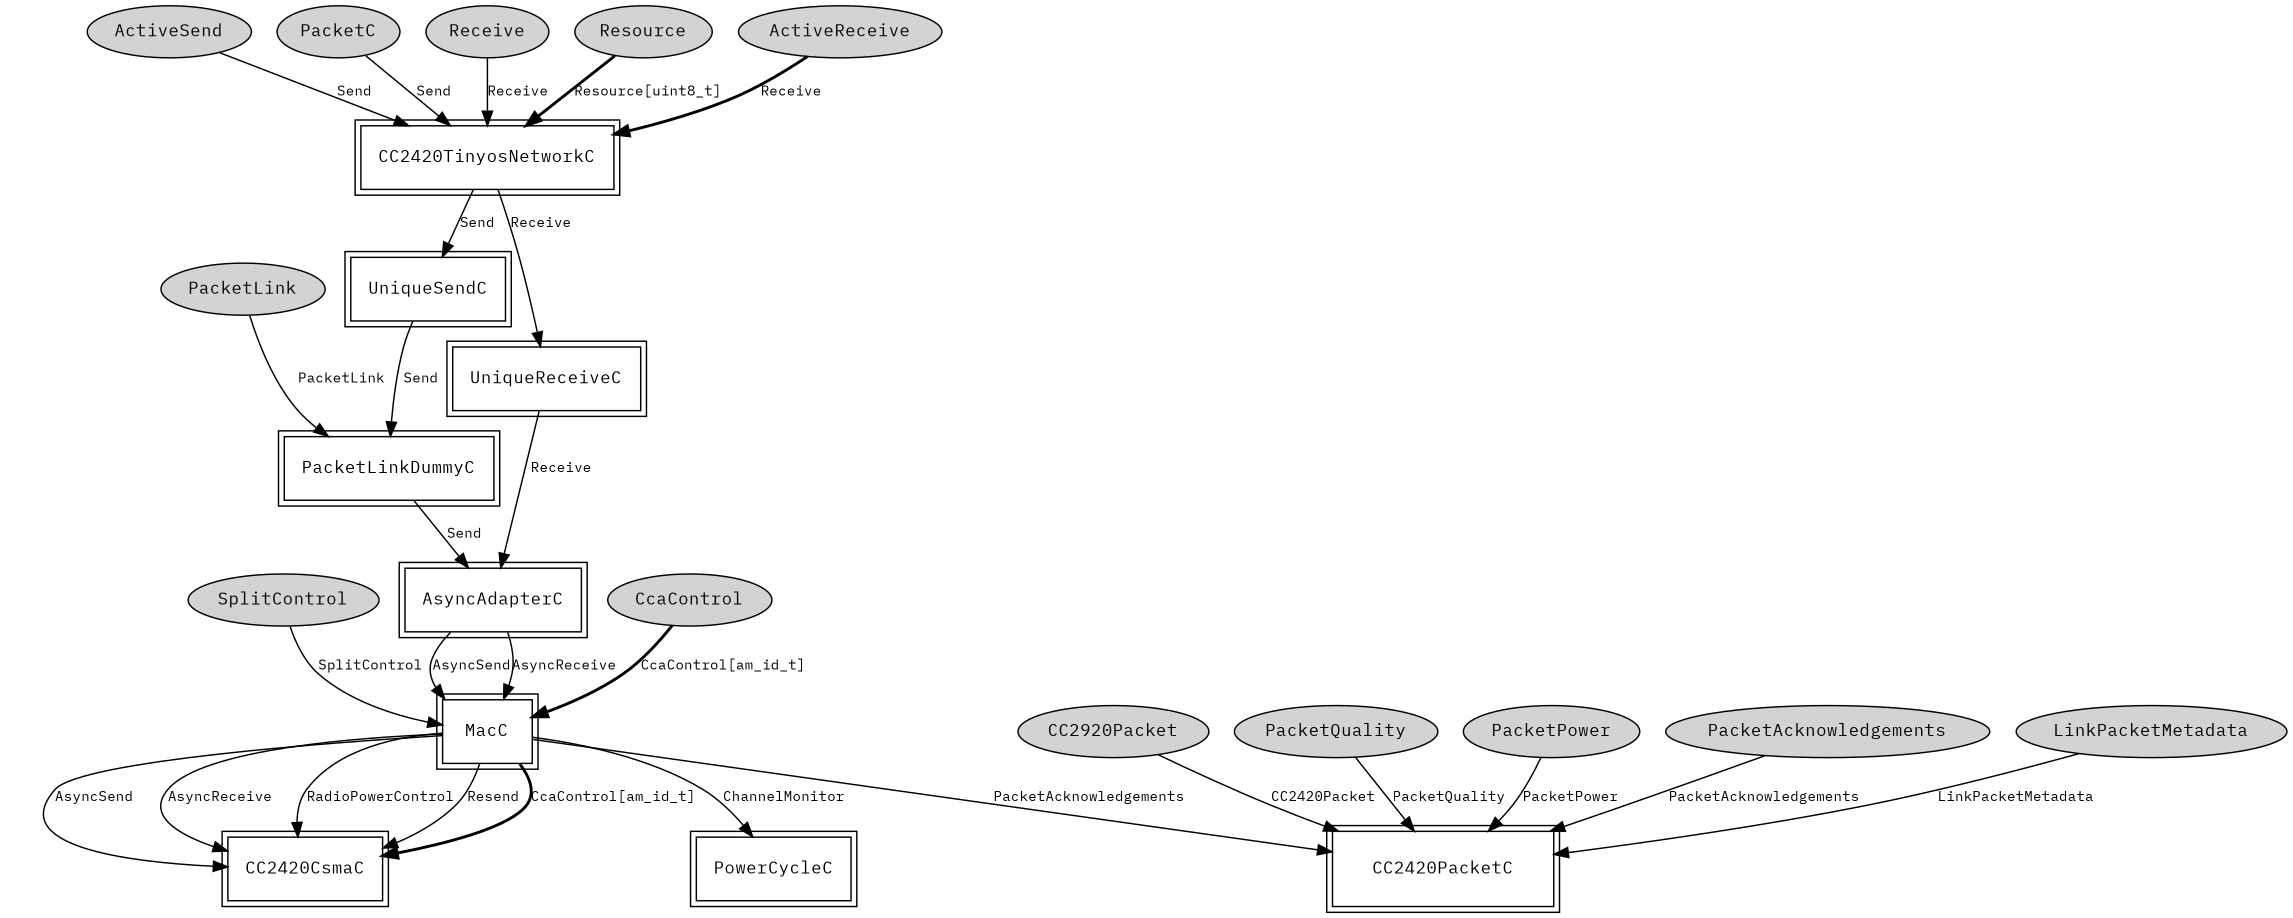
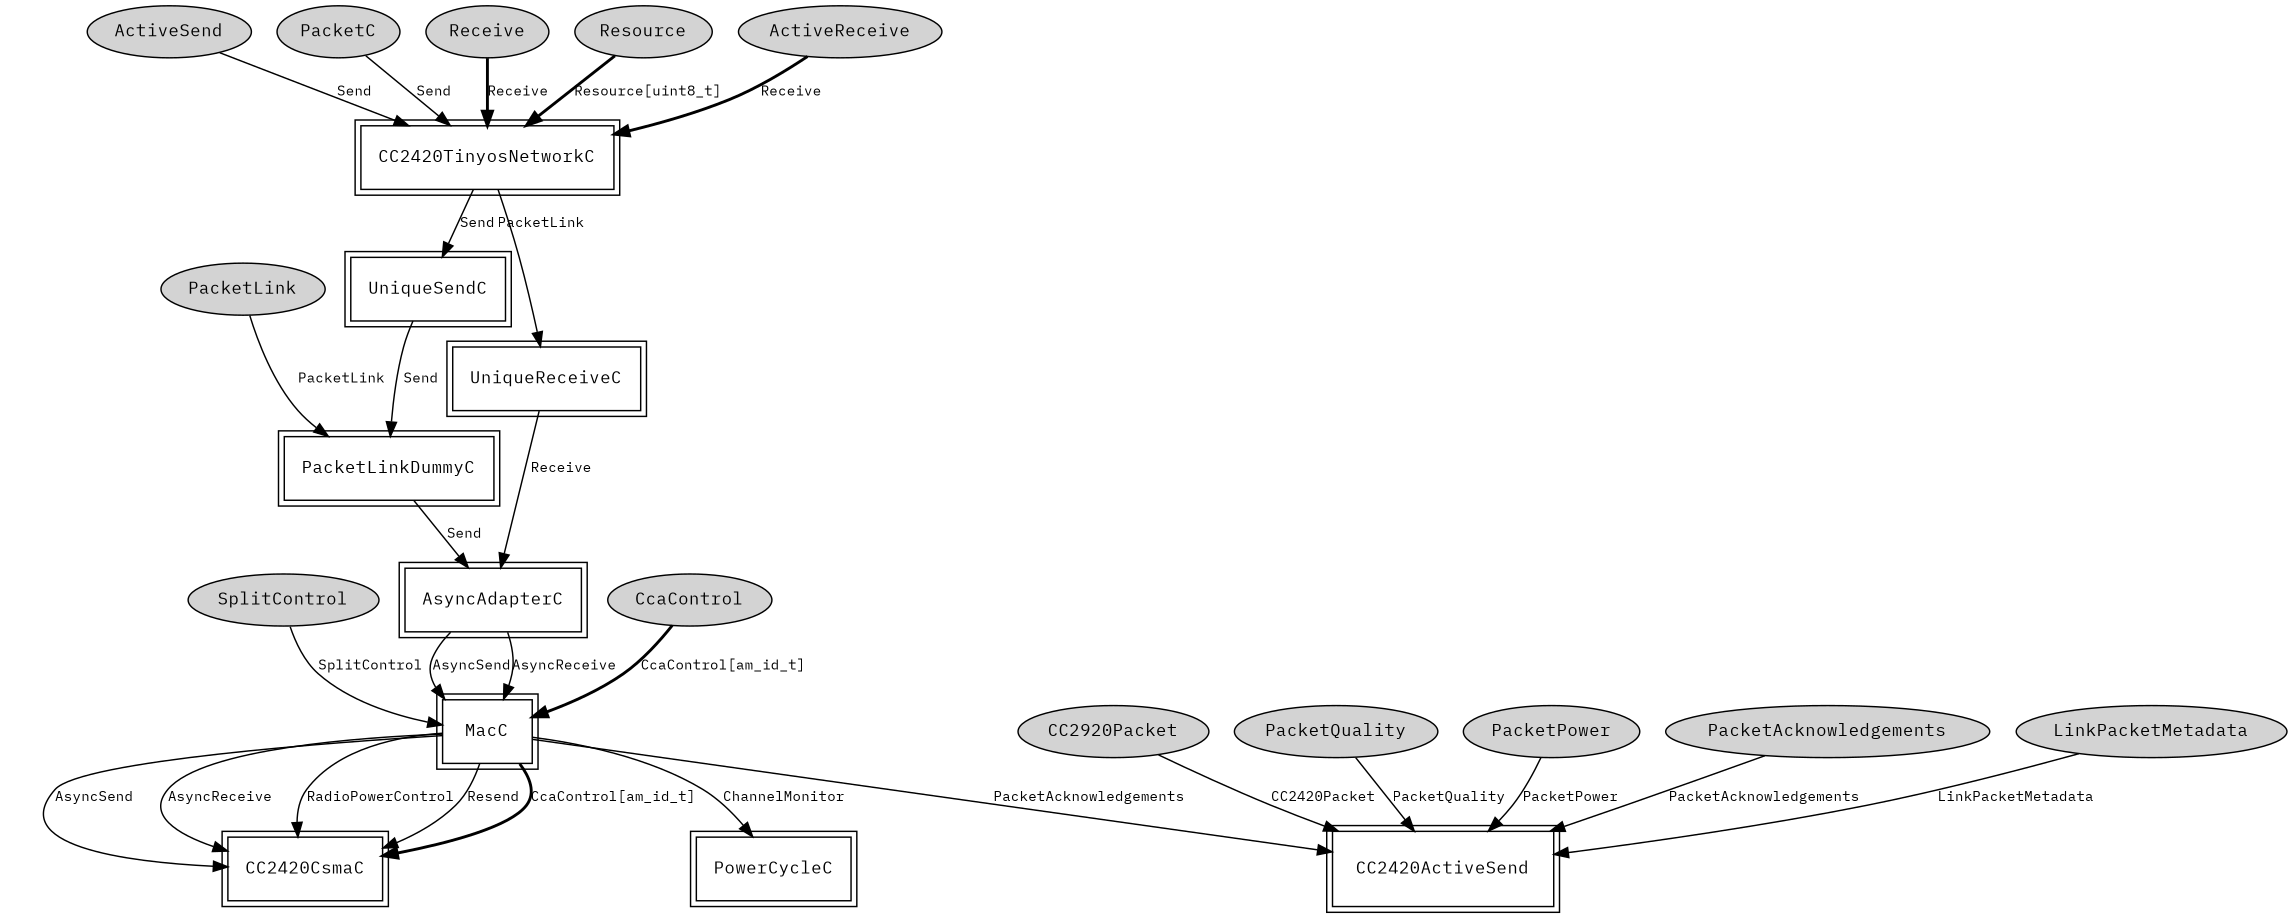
edge "Receive" -> "CC2420TinyosNetworkC": style solid -> bold
edge "CC2420TinyosNetworkC" -> "UniqueReceiveC": label "Receive" -> "PacketLink"
node "CC2420PacketC": label "CC2420PacketC" -> "CC2420ActiveSend"
